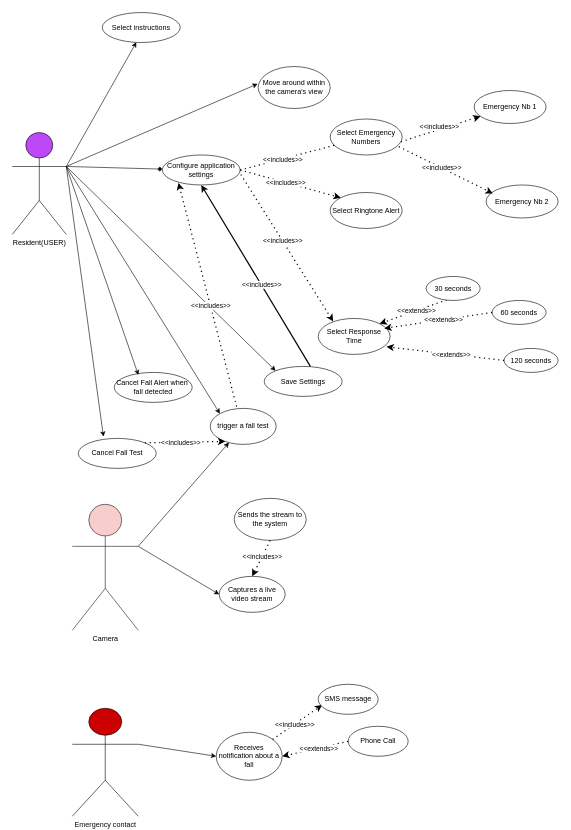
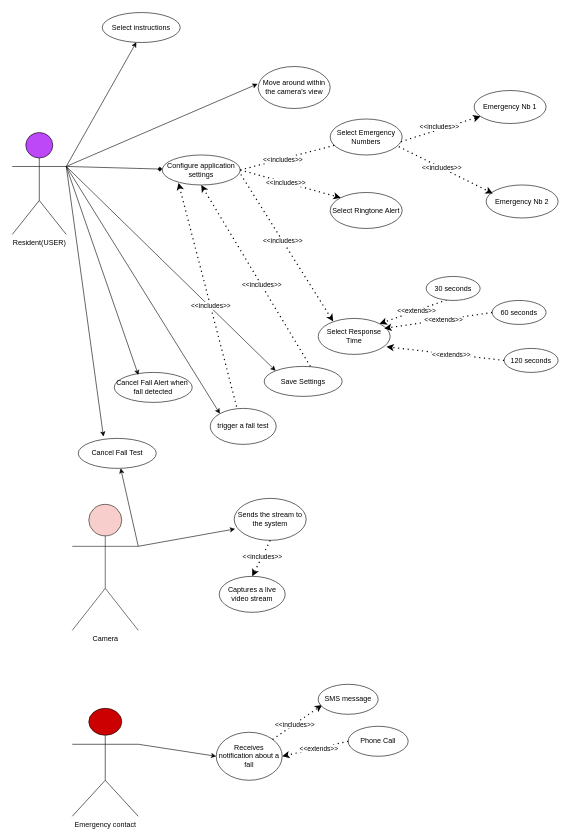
edge "Save Settings" -> "Configure application settings": style solid -> dashed
edge "Cancel Fall Test" -> "trigger a fall test": removed, label "<<includes>>"
edge "Camera" -> "trigger a fall test": now "Camera" -> "Sends the stream to the system"
edge "Camera" -> "Captures a live video stream": now "Camera" -> "Cancel Fall Test"
